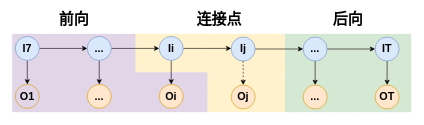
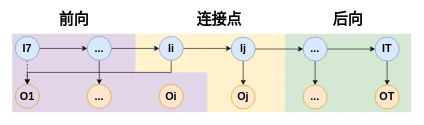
edge "I7" -> "O1": style solid -> dashed
edge "Ij" -> "Oj": style dashed -> solid
edge "Ii" -> "Oi": now "Ii" -> "O1"
